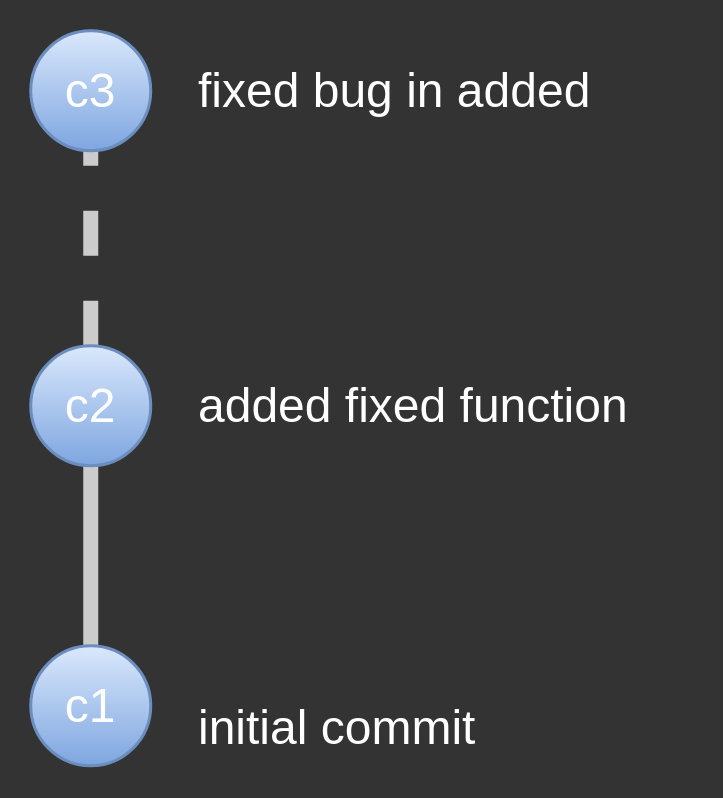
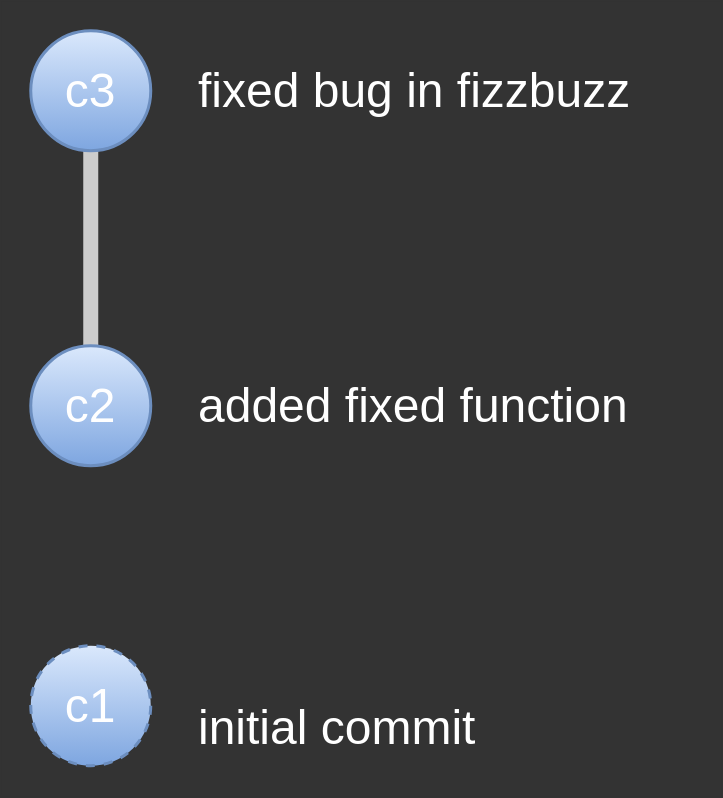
node "fixed bug in added": label "fixed bug in added" -> "fixed bug in fizzbuzz"
edge "c3" -- "c2": style dashed -> solid
edge "c2" -- "c1": removed
node "c1": style solid -> dashed
